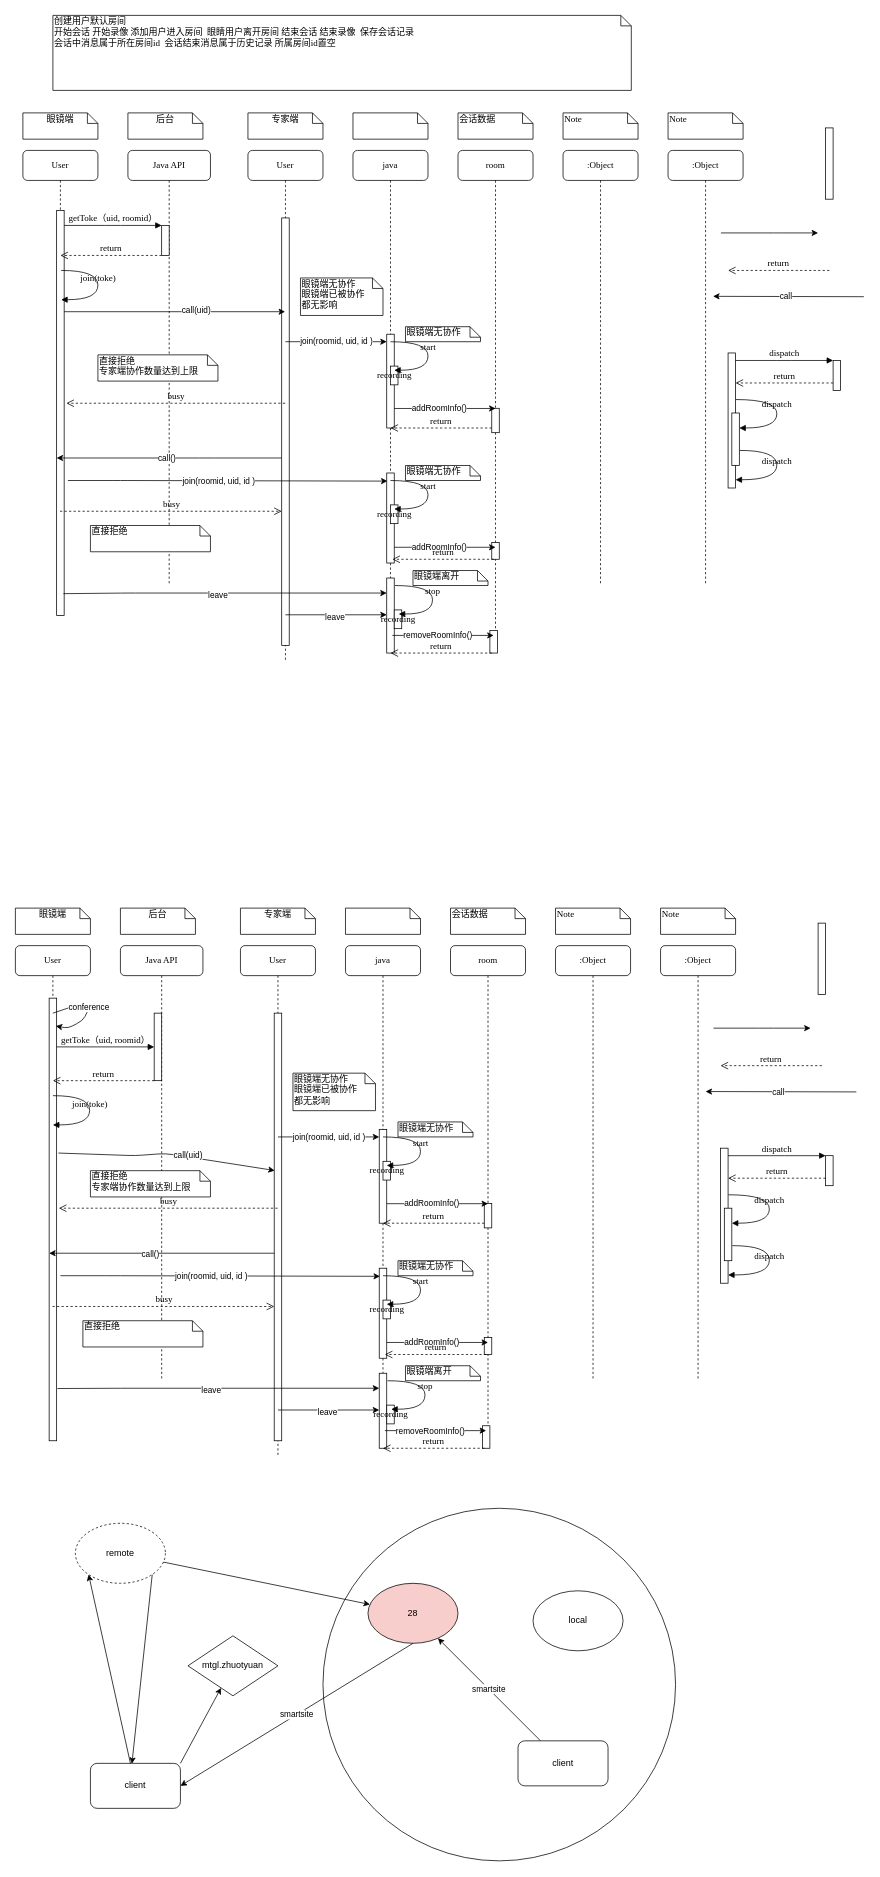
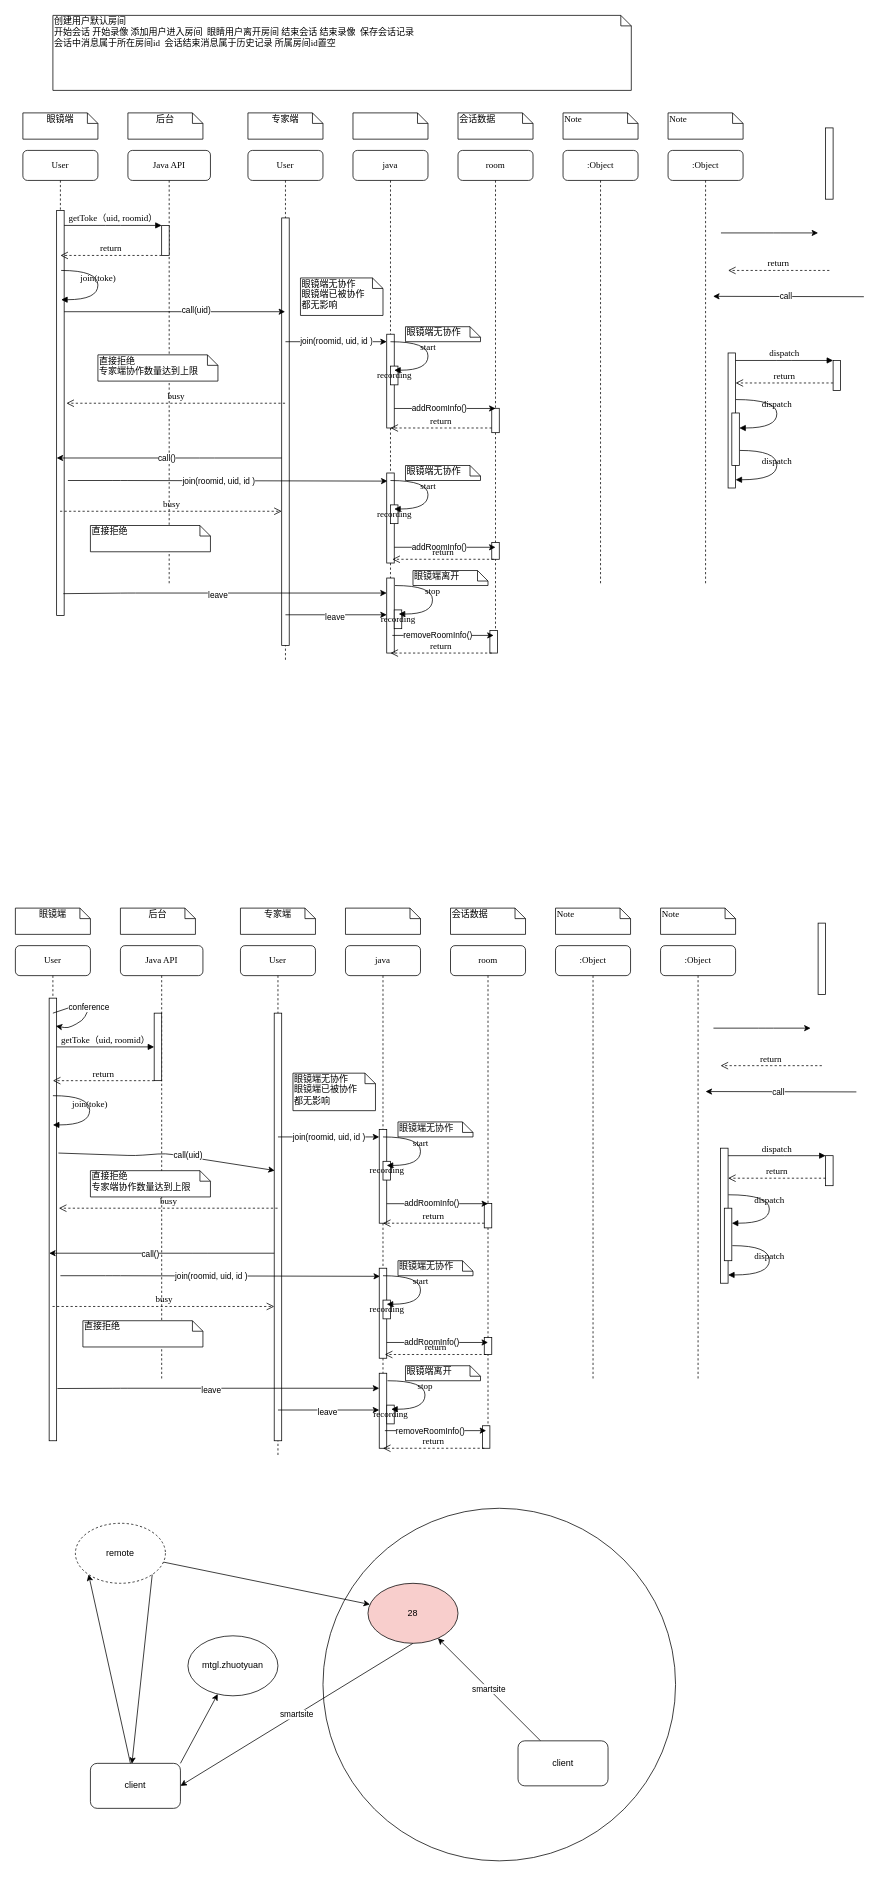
node "local": removed
node "mtgl.zhuotyuan": shape diamond -> ellipse
